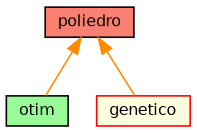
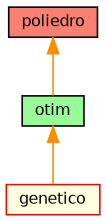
edge "genetico" -> "poliedro": now "genetico" -> "otim"
